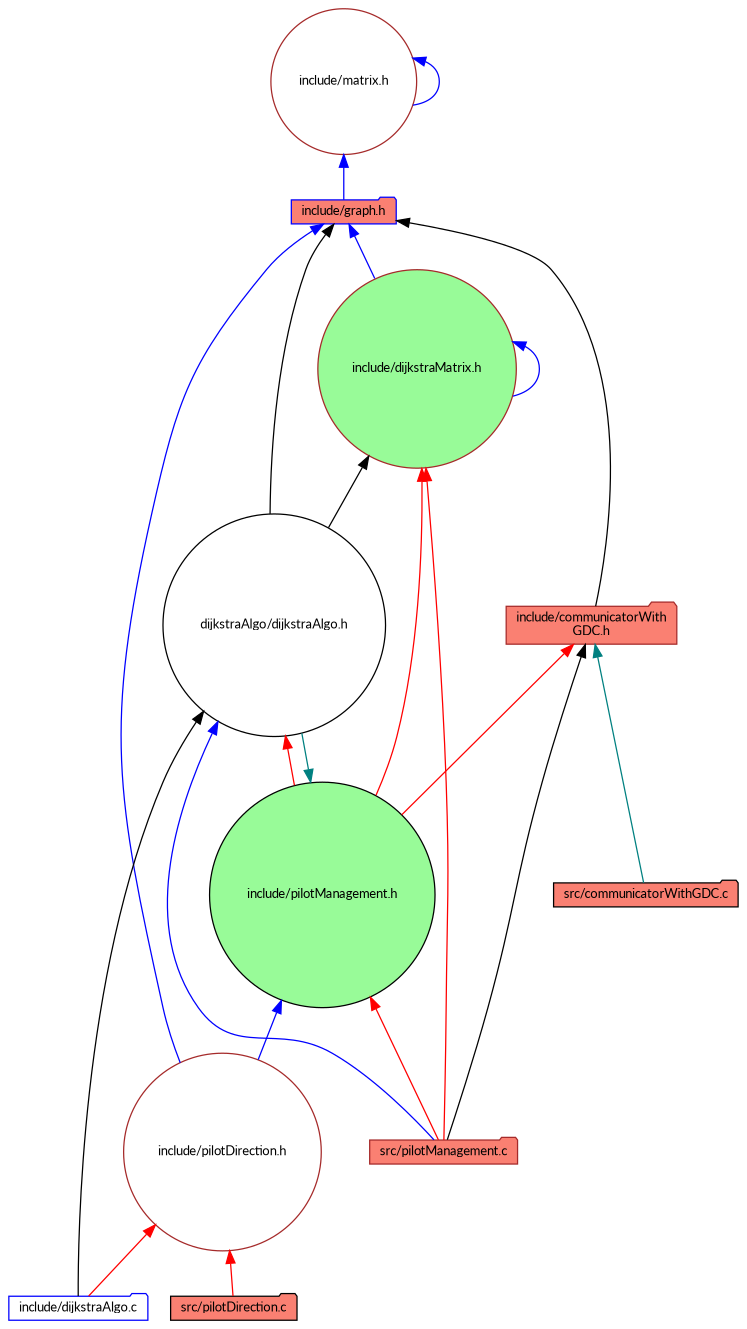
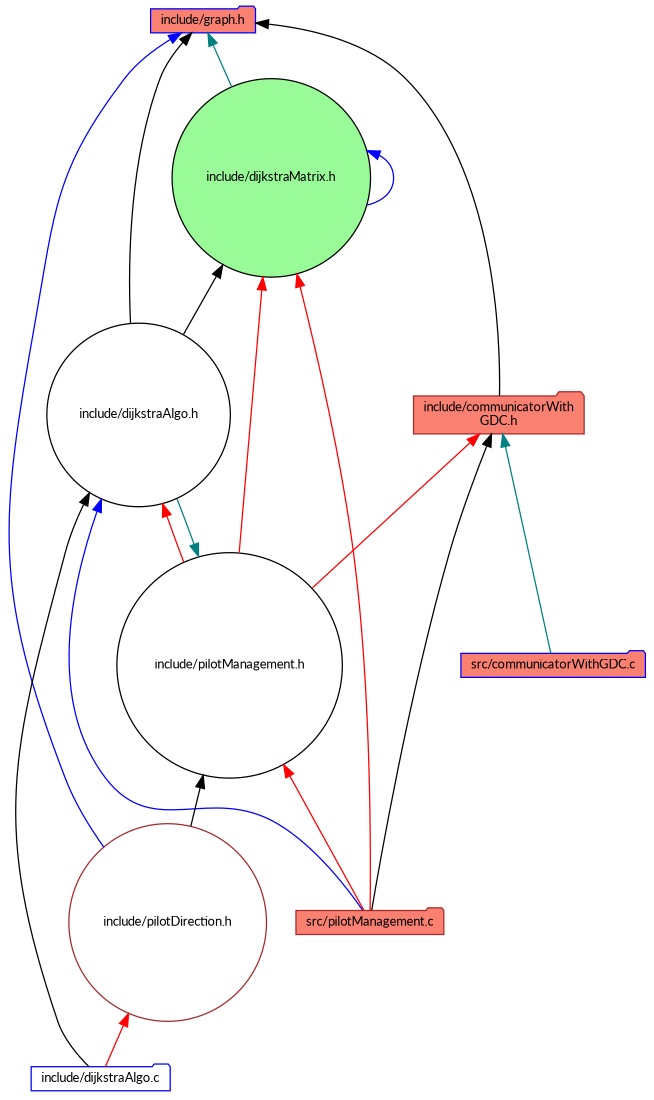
node "include/matrix.h": removed
edge "include/dijkstraMatrix.h" -> "include/graph.h": color blue -> teal
node "include/dijkstraMatrix.h": color brown -> black
node "dijkstraAlgo/dijkstraAlgo.h": label "dijkstraAlgo/dijkstraAlgo.h" -> "include/dijkstraAlgo.h"
node "include/pilotManagement.h": fillcolor palegreen -> white
node "src/communicatorWithGDC.c": color black -> blue
edge "include/pilotDirection.h" -> "include/pilotManagement.h": color blue -> black
node "src/pilotDirection.c": removed
